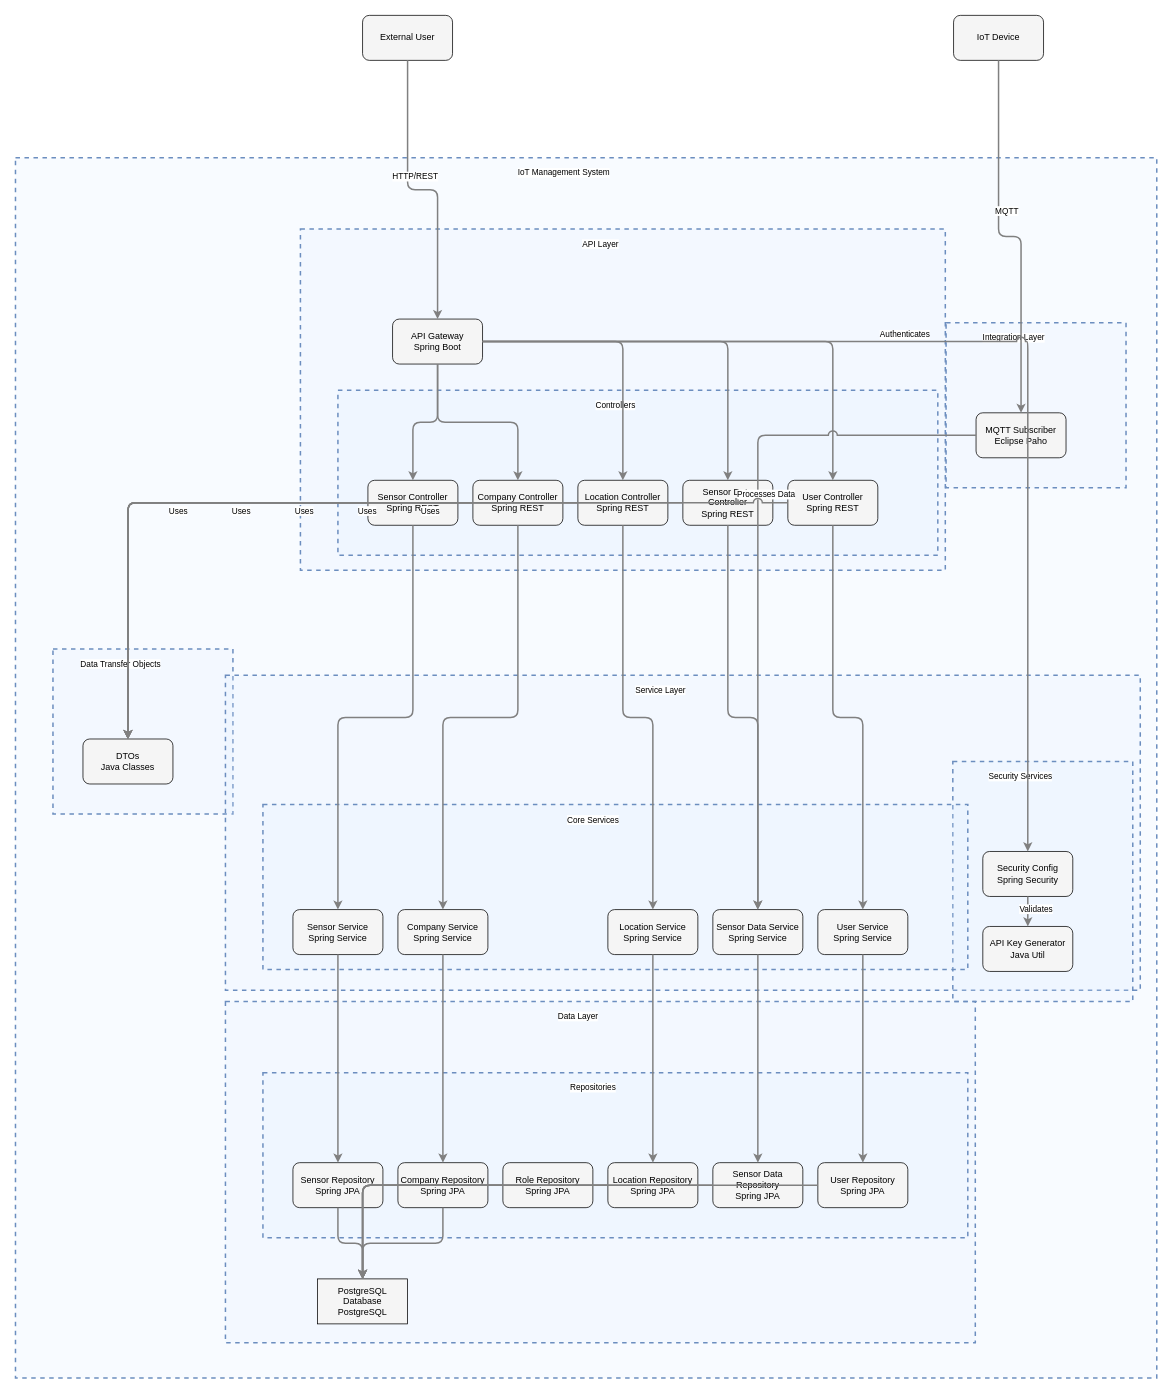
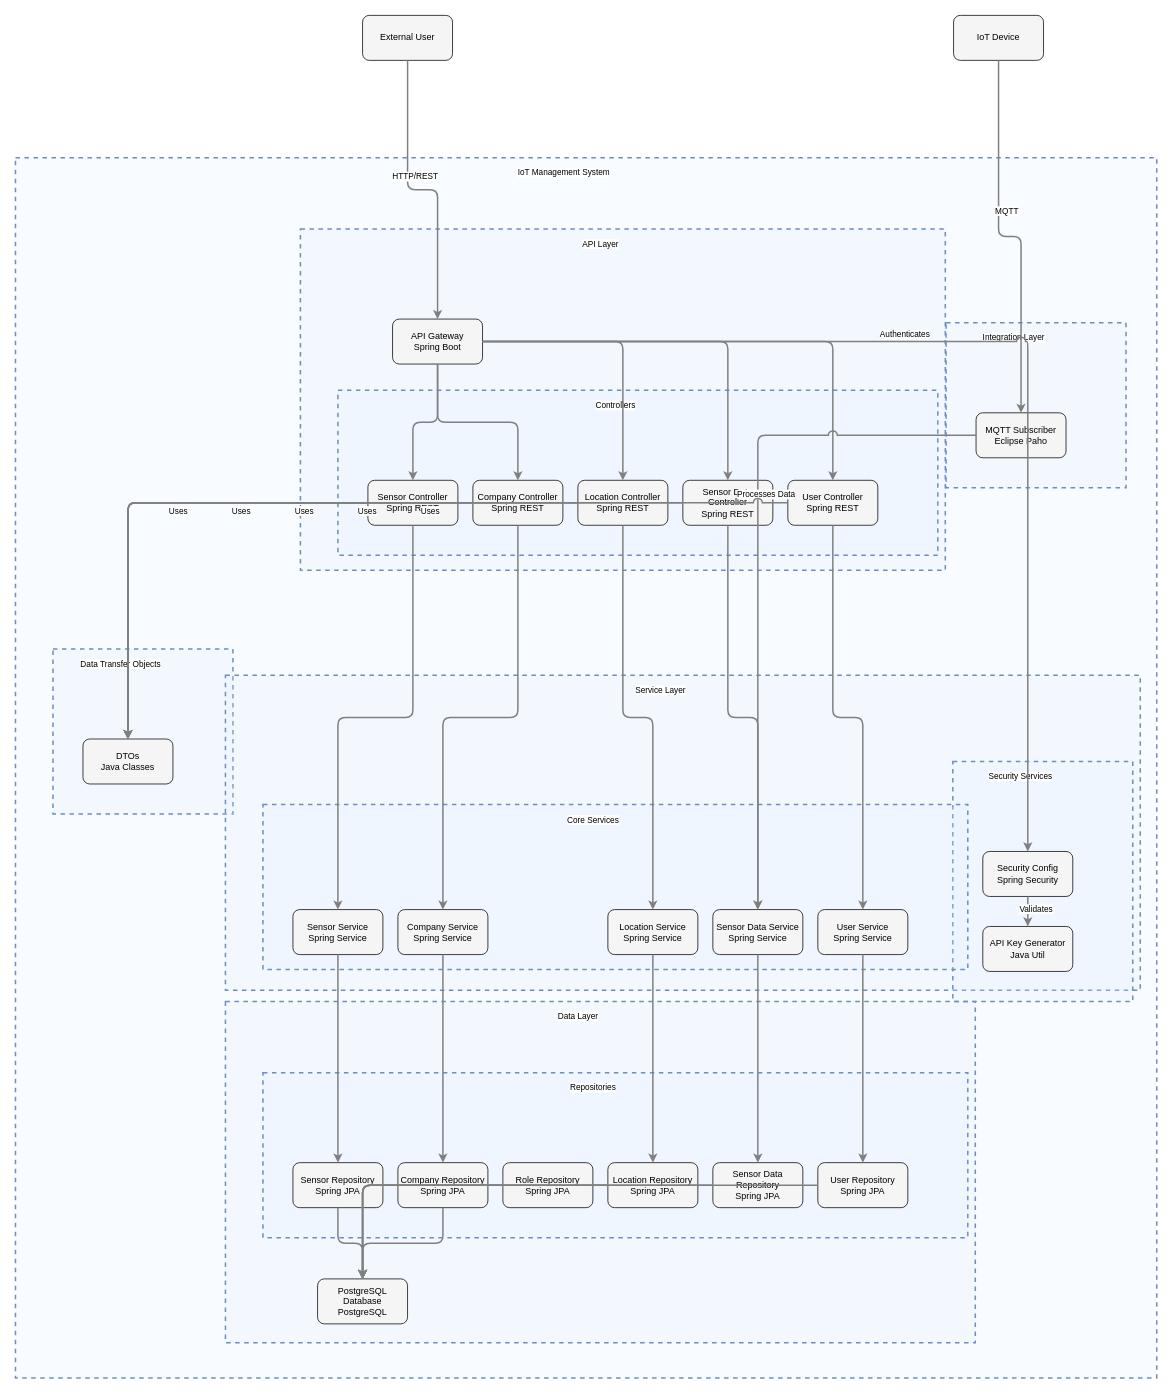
node "PostgreSQL Database PostgreSQL": shape rectangle -> rounded rectangle
